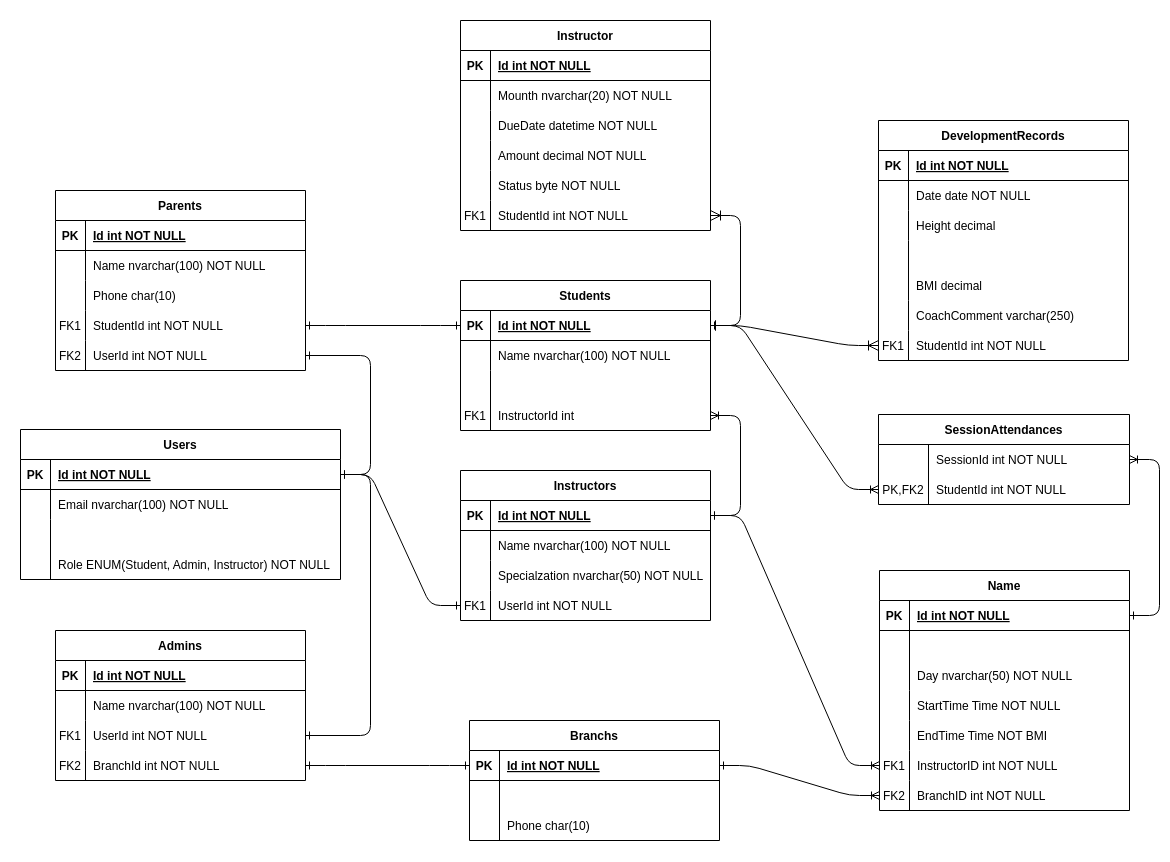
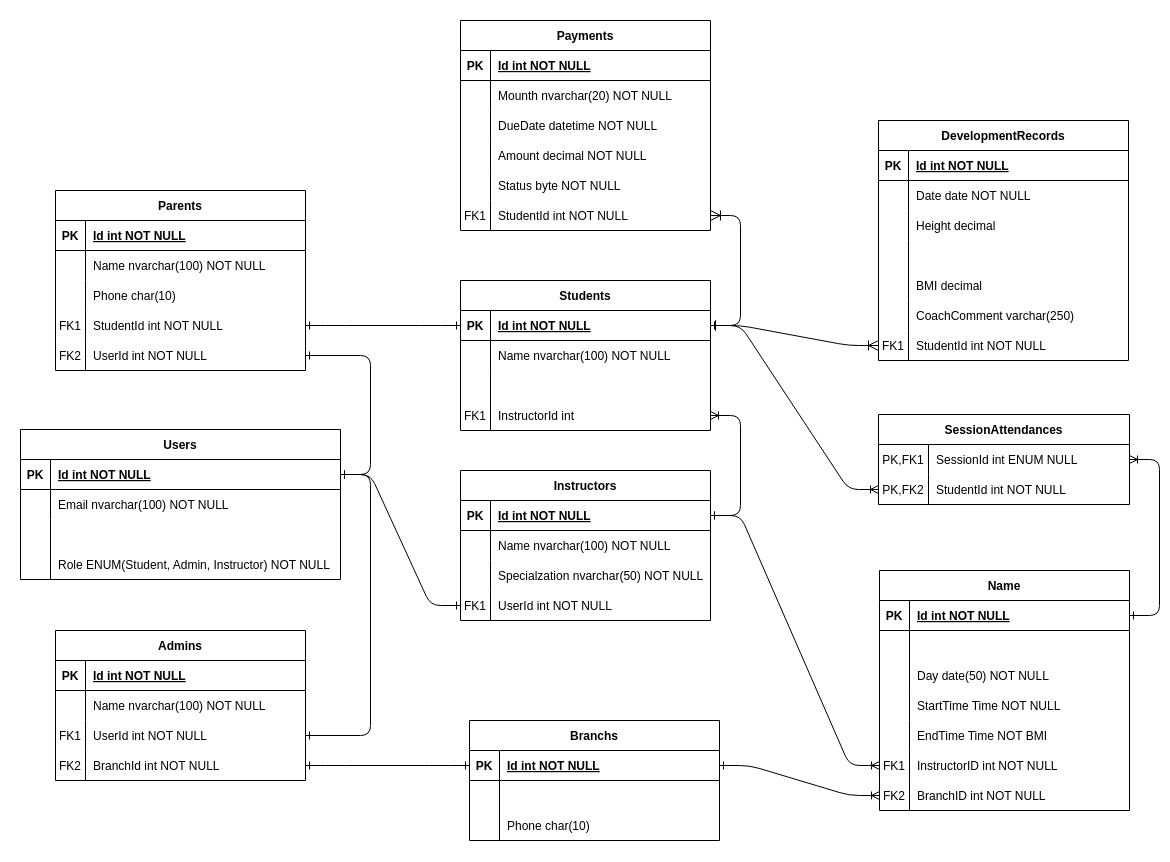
node "Instructor": label "Instructor" -> "Payments"
node "PK,FK1": added
node "SessionId int NOT NULL": label "SessionId int NOT NULL" -> "SessionId int ENUM NULL"
node "Day nvarchar(50) NOT NULL": label "Day nvarchar(50) NOT NULL" -> "Day date(50) NOT NULL"
